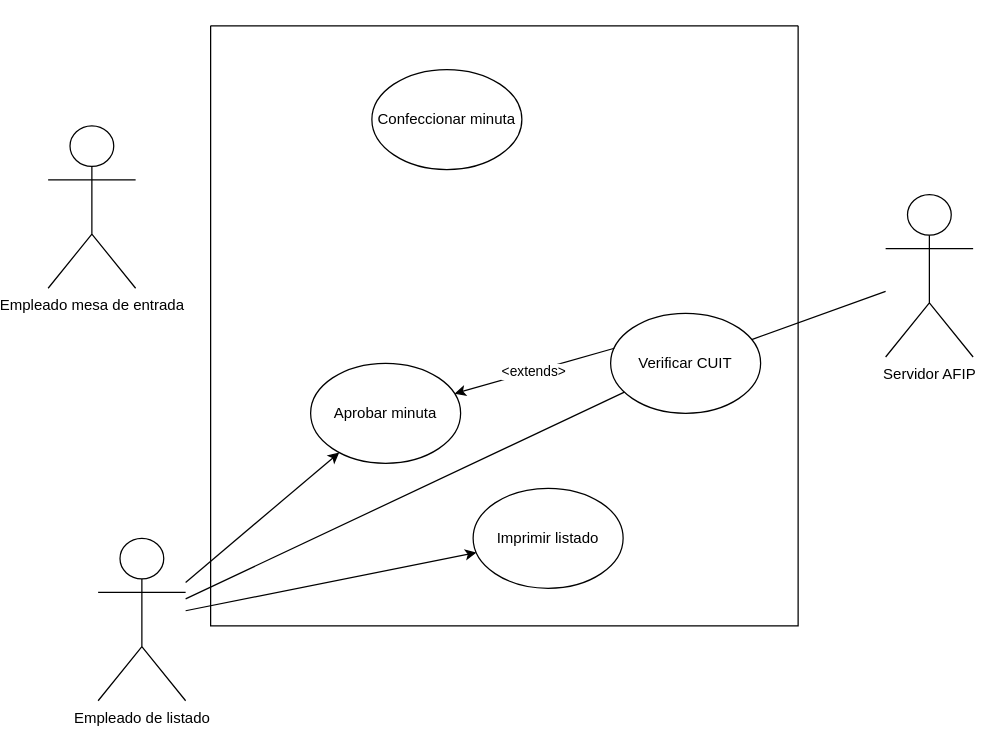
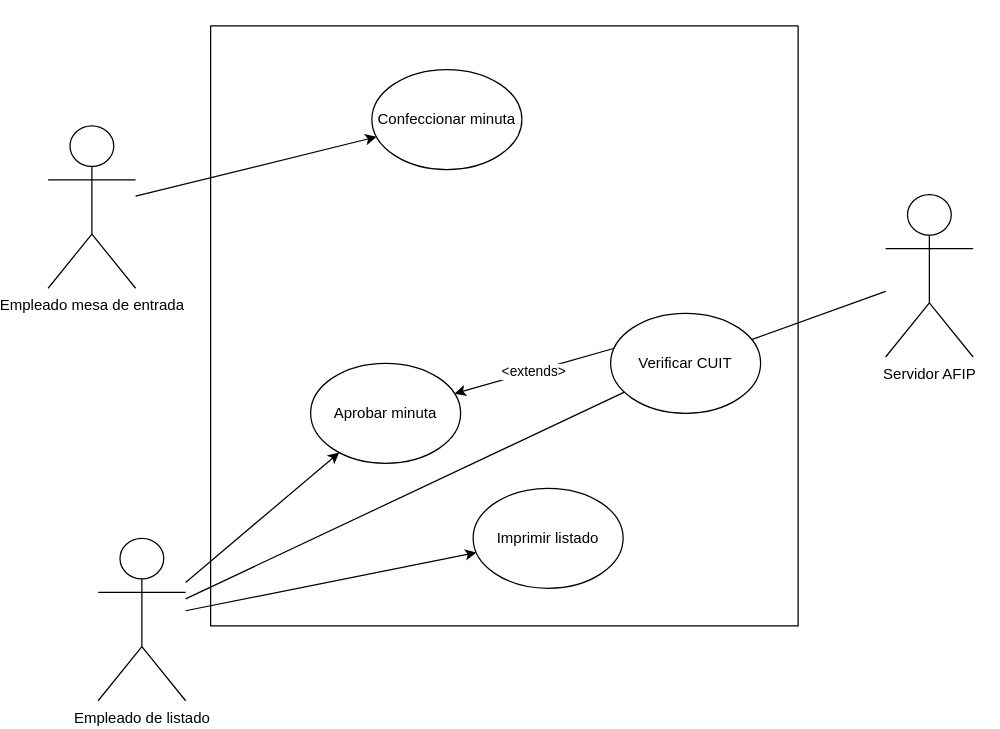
edge "Empleado mesa de entrada" -> "Confeccionar minuta": added
